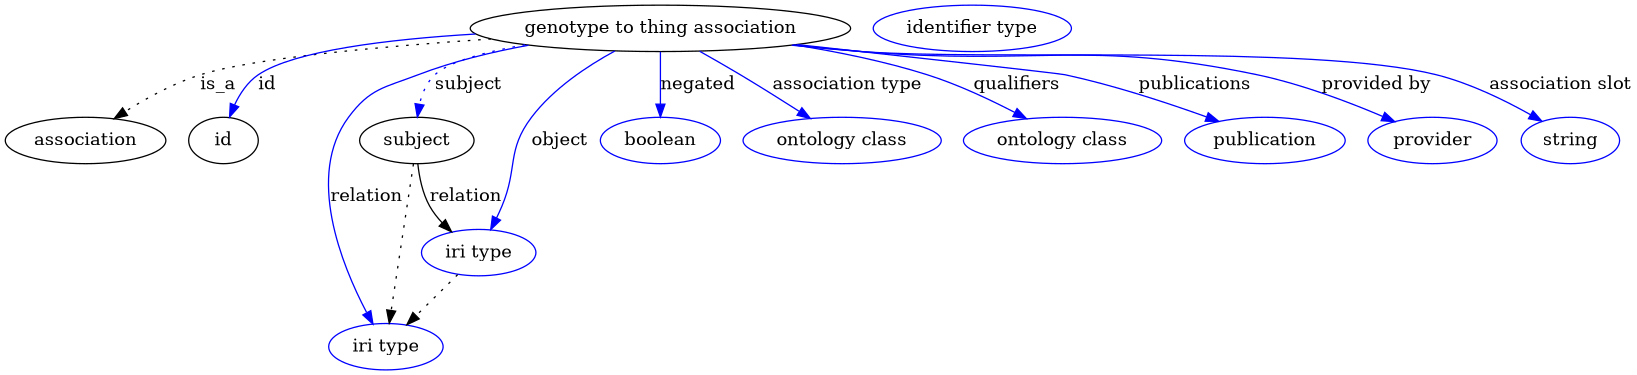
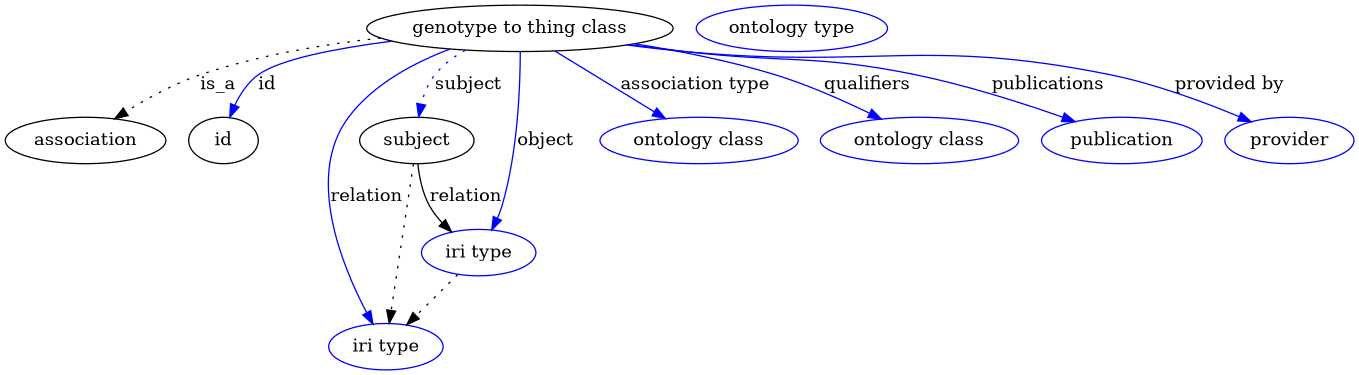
node "genotype to thing association": label "genotype to thing association" -> "genotype to thing class"
node "identifier type": label "identifier type" -> "ontology type"
node "boolean": removed
node "string": removed
